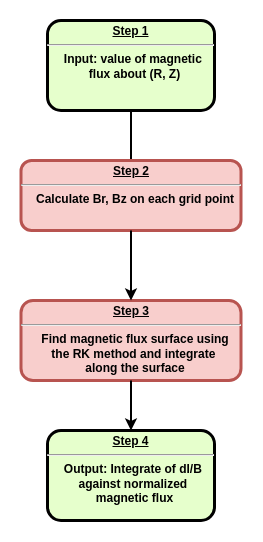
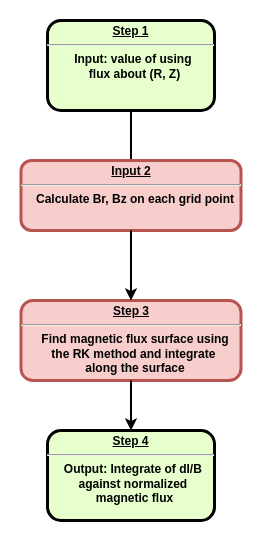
node "Step 1 Input: value of magnetic flux about (R, Z)": label "Step 1 Input: value of magnetic flux about (R, Z)" -> "Step 1 Input: value of using flux about (R, Z)"
node "Step 2 Calculate Br, Bz on each grid point": label "Step 2 Calculate Br, Bz on each grid point" -> "Input 2 Calculate Br, Bz on each grid point"
